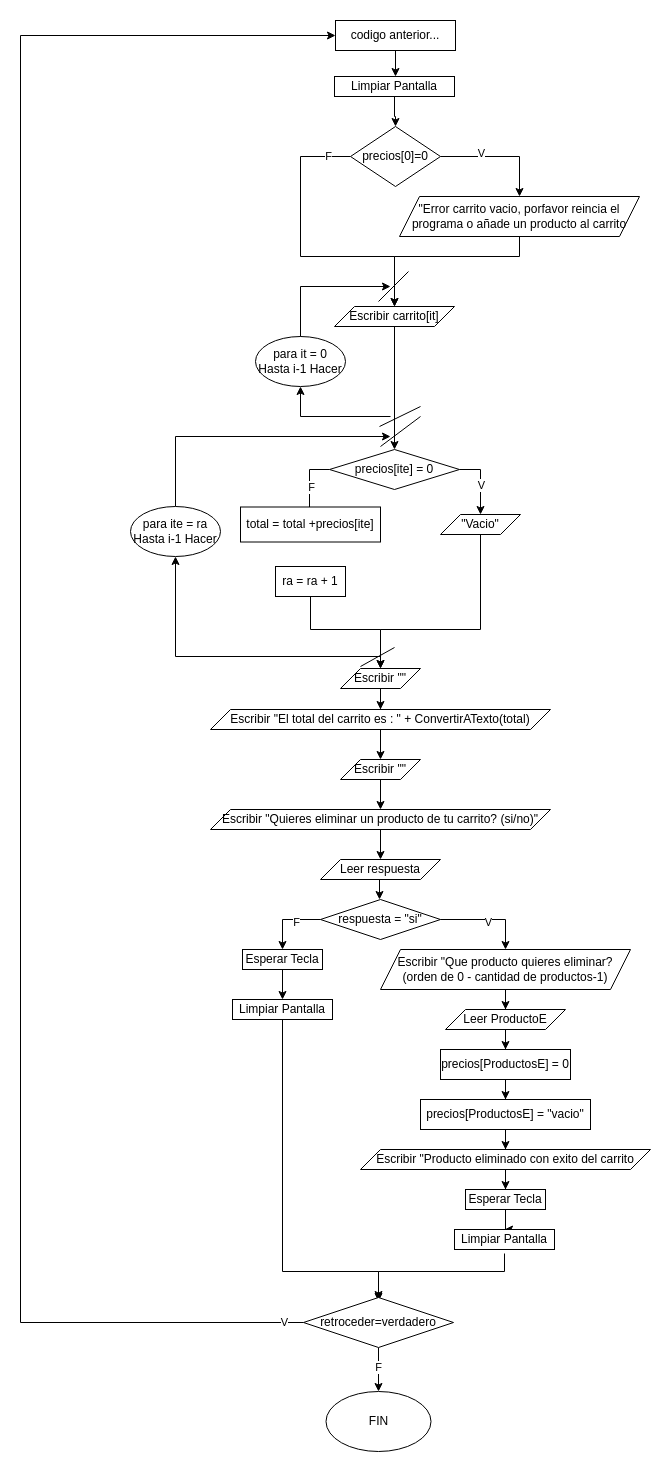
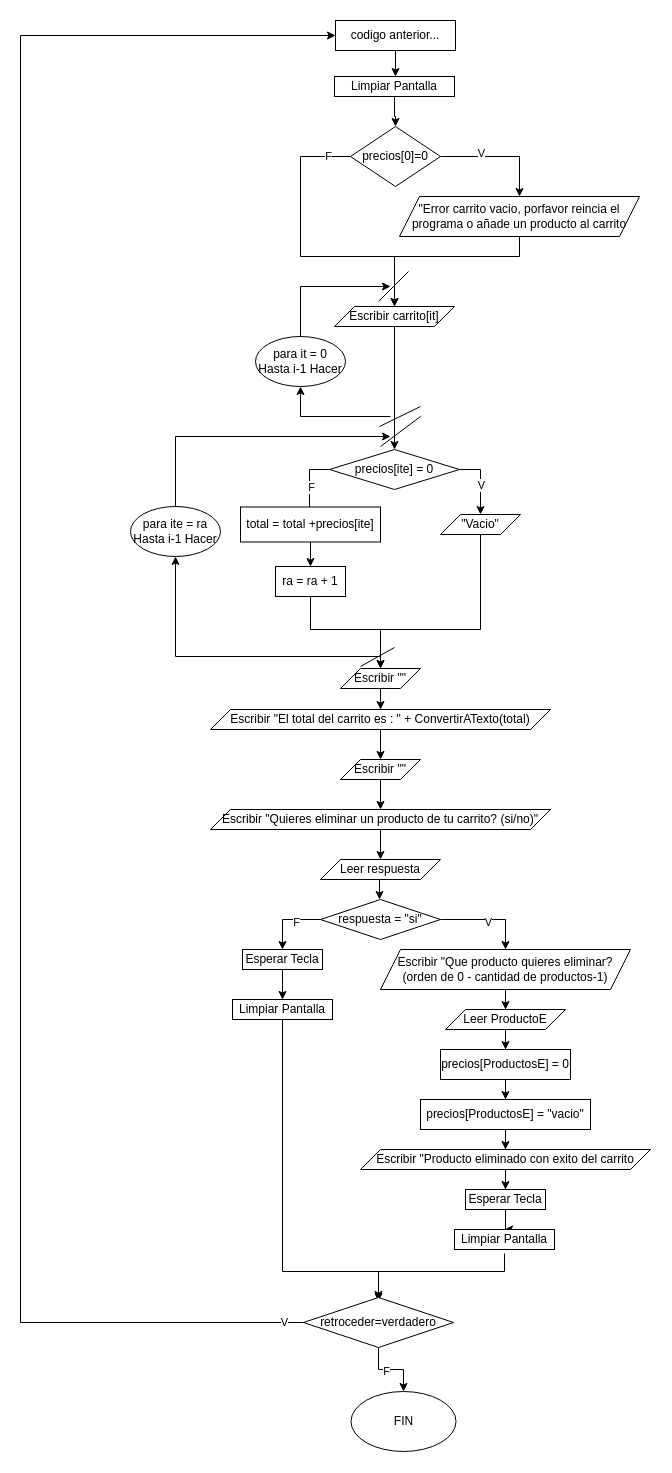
edge "total = total +precios[ite]" -> "ra = ra + 1": added
node "FIN": moved (379, 1422) -> (404, 1422)
